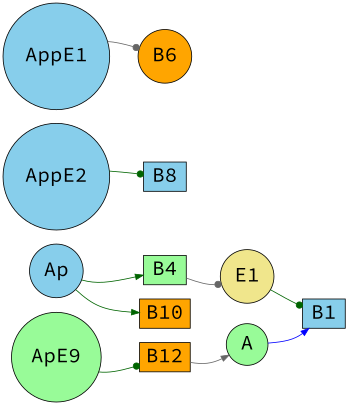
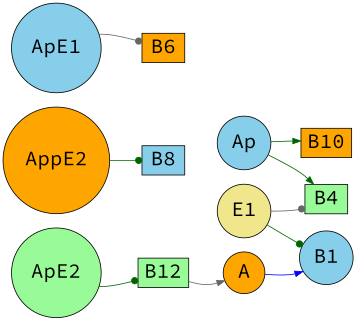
node "AppE1": label "AppE1" -> "ApE1"
node "B6": shape circle -> box
node "AppE2": fillcolor skyblue -> orange
edge "B4" -> "E1": reversed
node "B1": shape box -> circle
node "A": fillcolor palegreen -> orange
node "ApE9": label "ApE9" -> "ApE2"
node "B12": fillcolor orange -> palegreen
